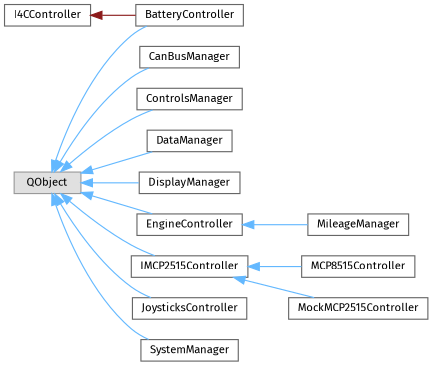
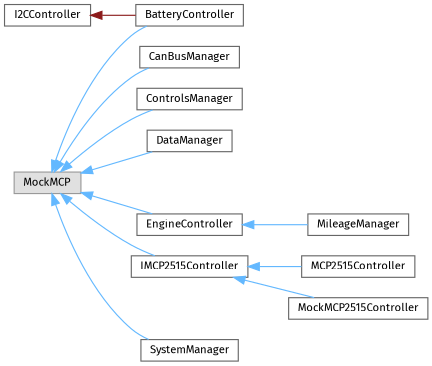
node "I4CController": label "I4CController" -> "I2CController"
node "QObject": label "QObject" -> "MockMCP"
node "DisplayManager": removed
node "MCP8515Controller": label "MCP8515Controller" -> "MCP2515Controller"
node "JoysticksController": removed
